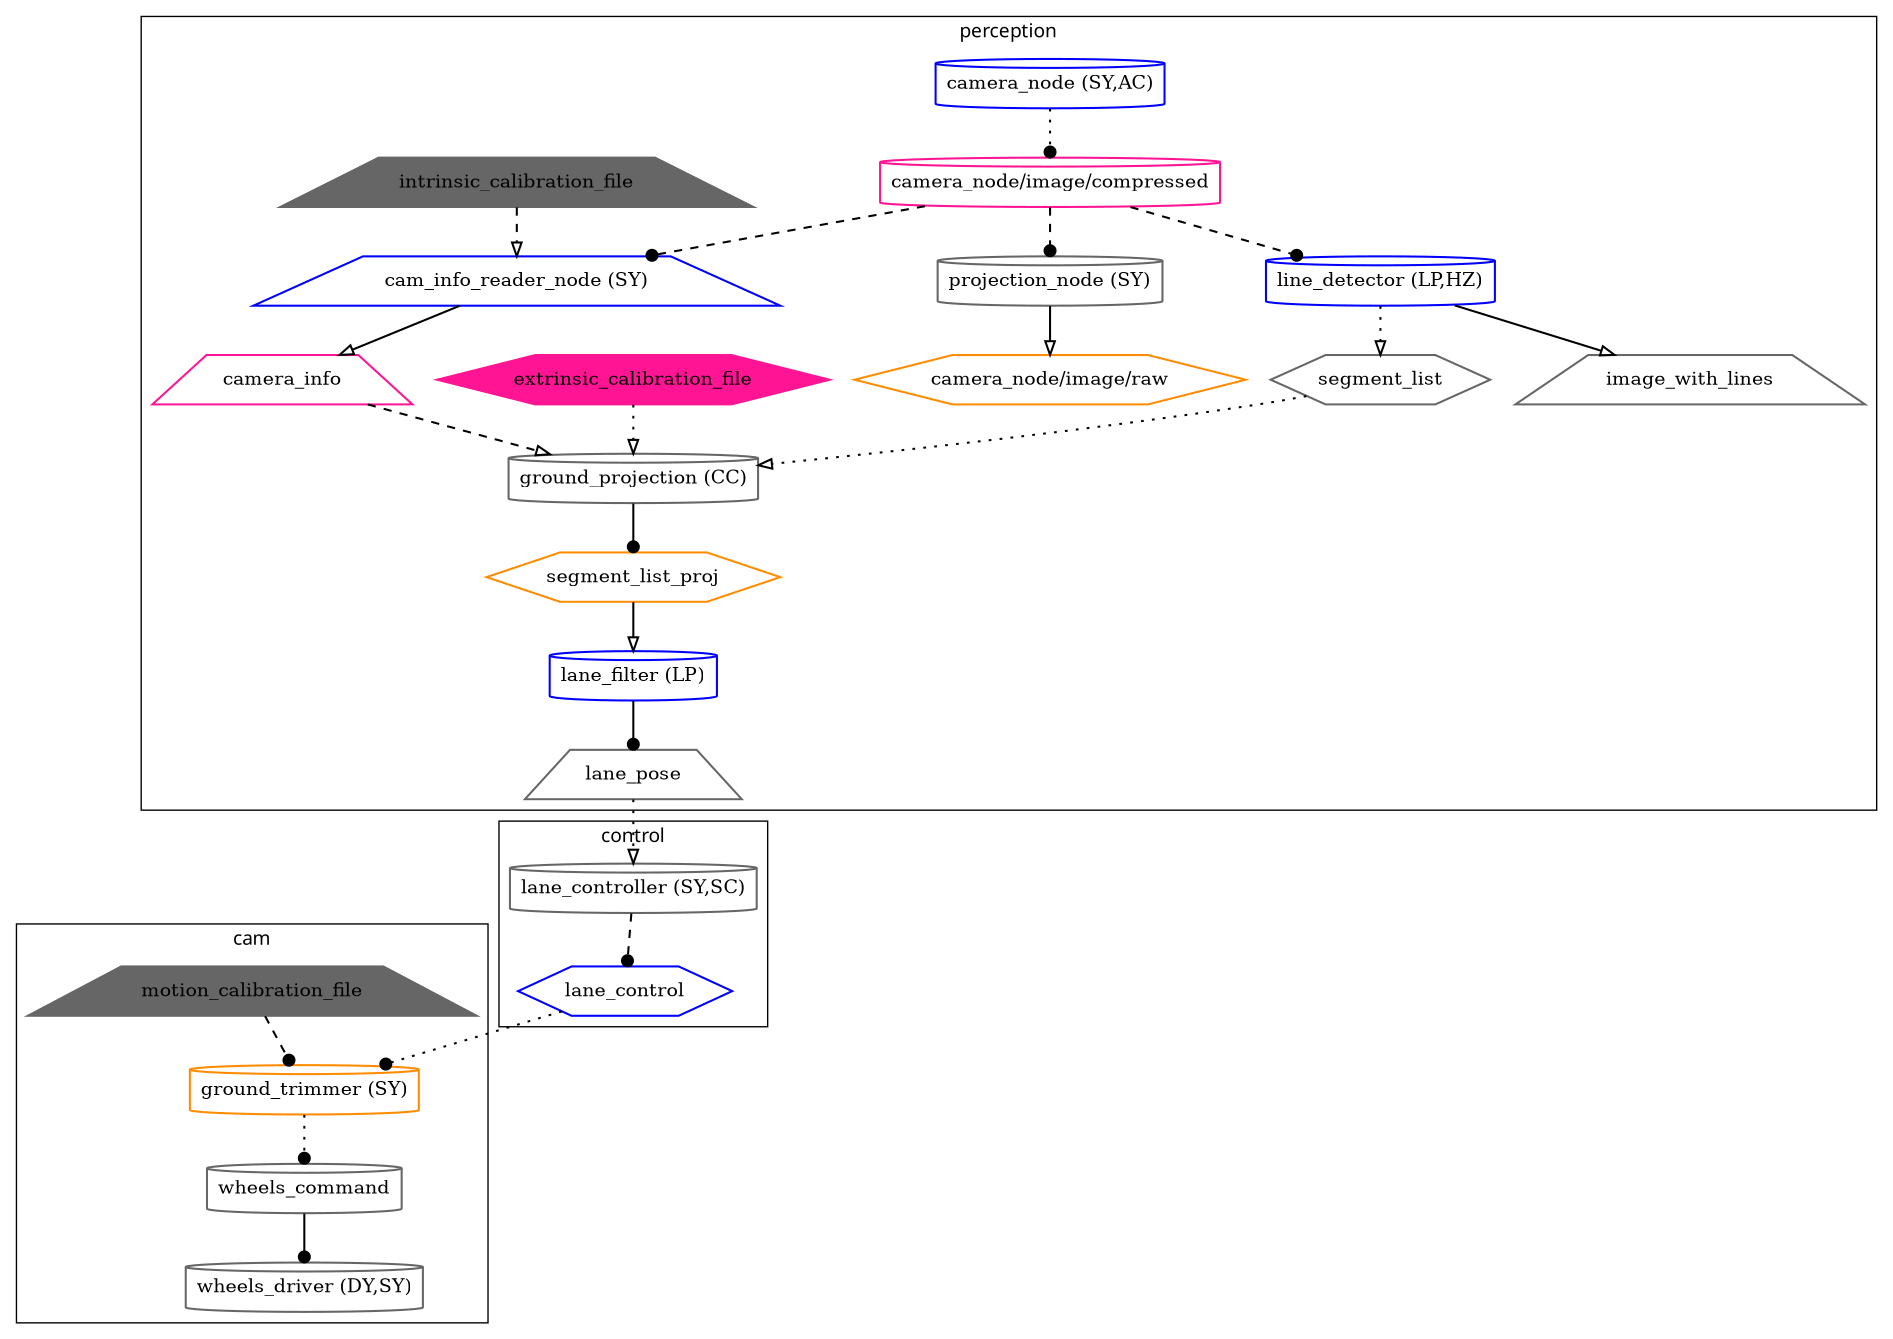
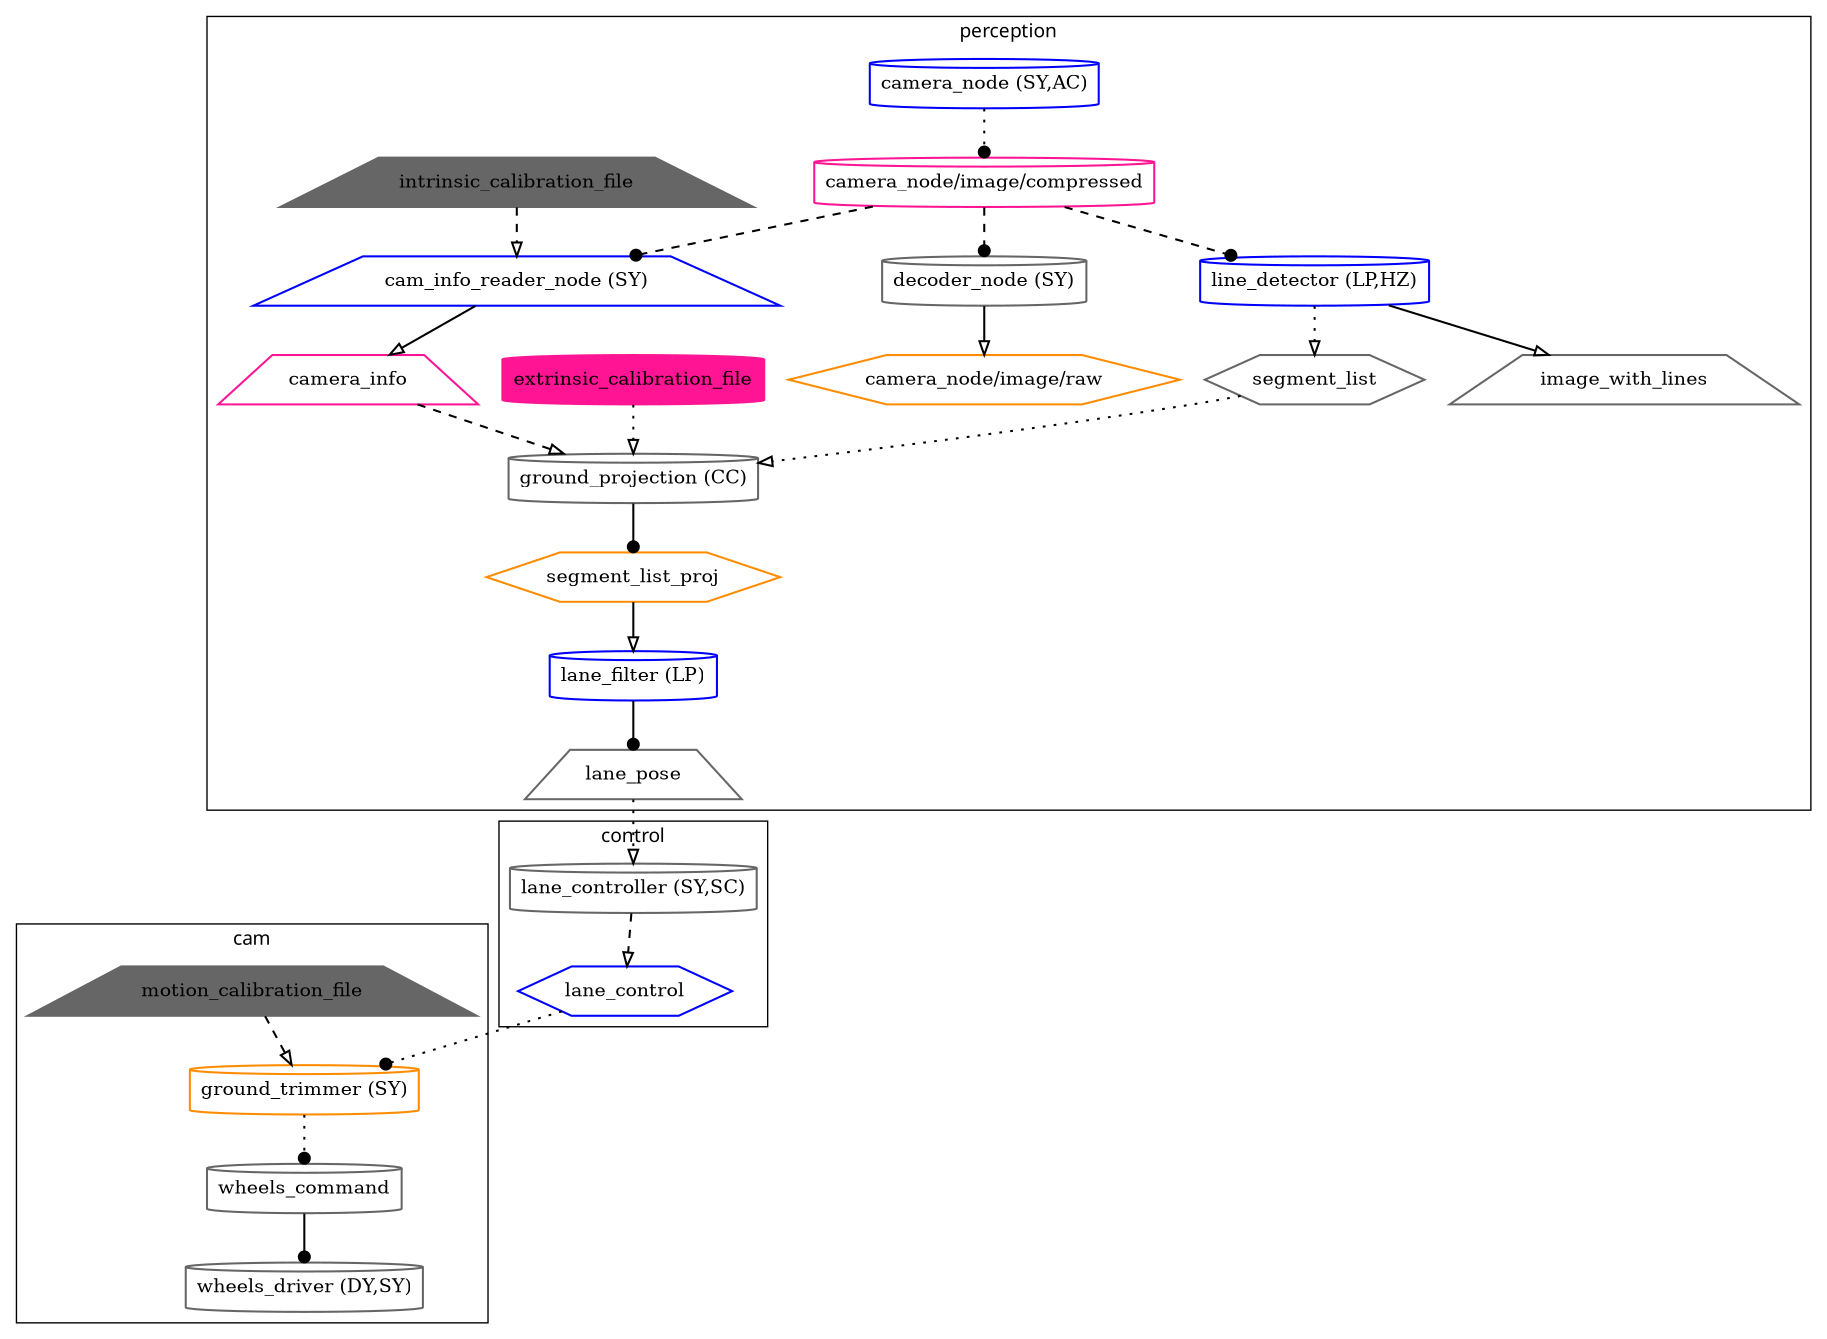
node "projection_node (SY)": label "projection_node (SY)" -> "decoder_node (SY)"
node "extrinsic_calibration_file": shape hexagon -> cylinder
edge "lane_controller (SY,SC)" -> "lane_control": arrowhead dot -> onormal
edge "motion_calibration_file" -> "ground_trimmer (SY)": arrowhead dot -> onormal
